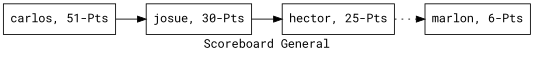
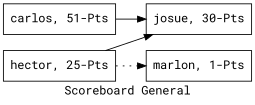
edge "josue, 30-Pts" -> "hector, 25-Pts": reversed
node "marlon, 6-Pts": label "marlon, 6-Pts" -> "marlon, 1-Pts"
